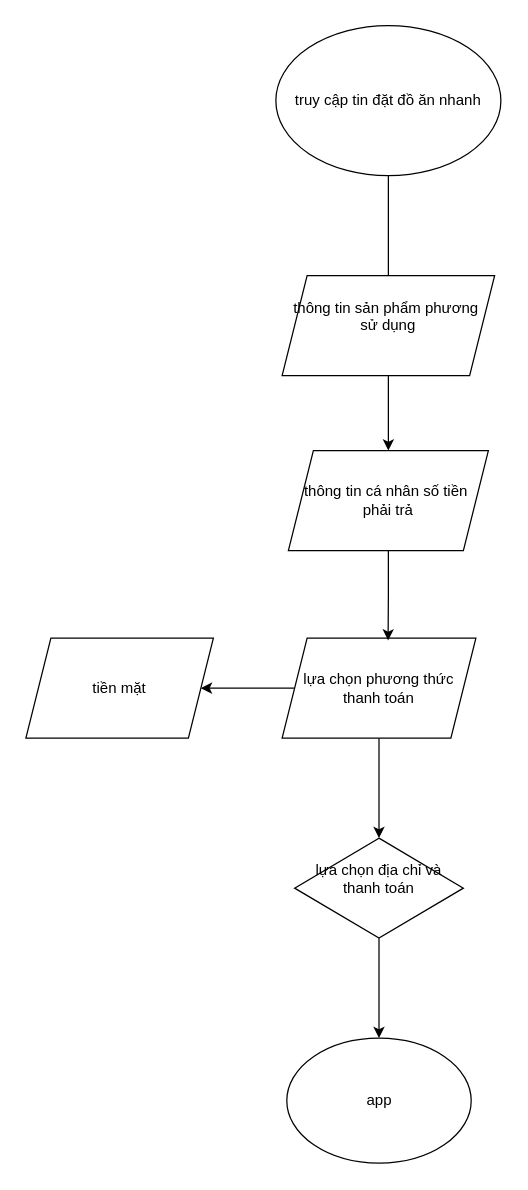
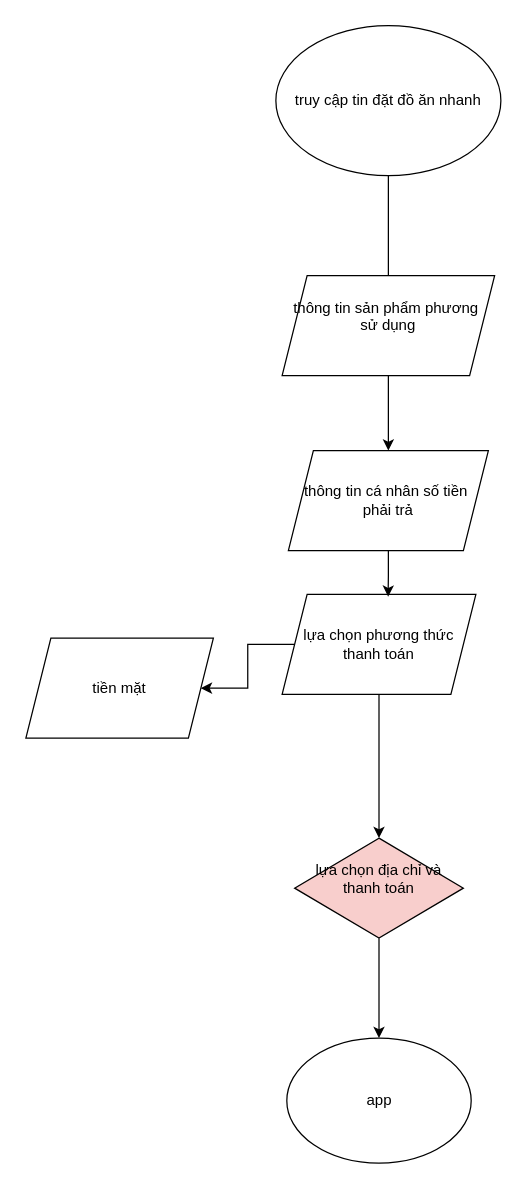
node "lựa chọn phương thức thanh toán": moved (379, 688) -> (379, 644)
node "lựa chọn địa chỉ và thanh toán": fillcolor #ffffff -> #f8cecc
